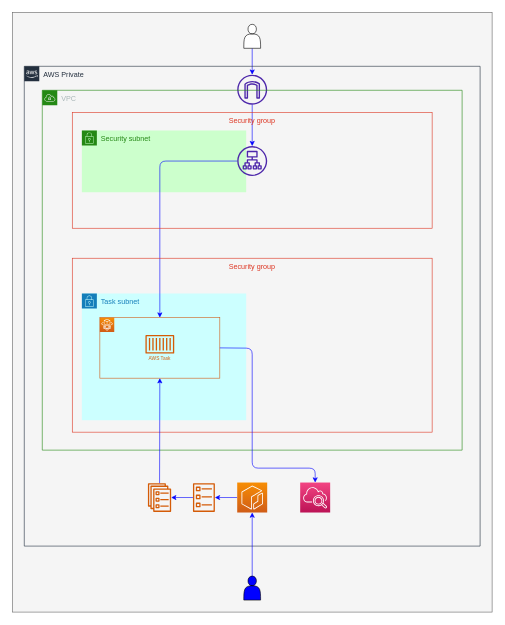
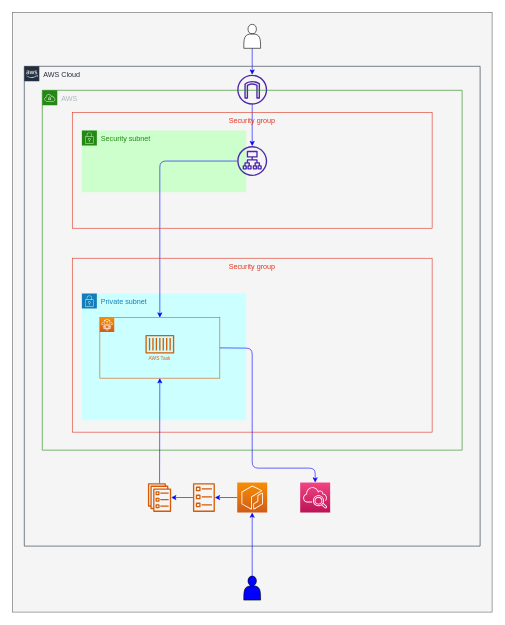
node "AWS Private": label "AWS Private" -> "AWS Cloud"
node "VPC": label "VPC" -> "AWS"
node "Task subnet": label "Task subnet" -> "Private subnet"
